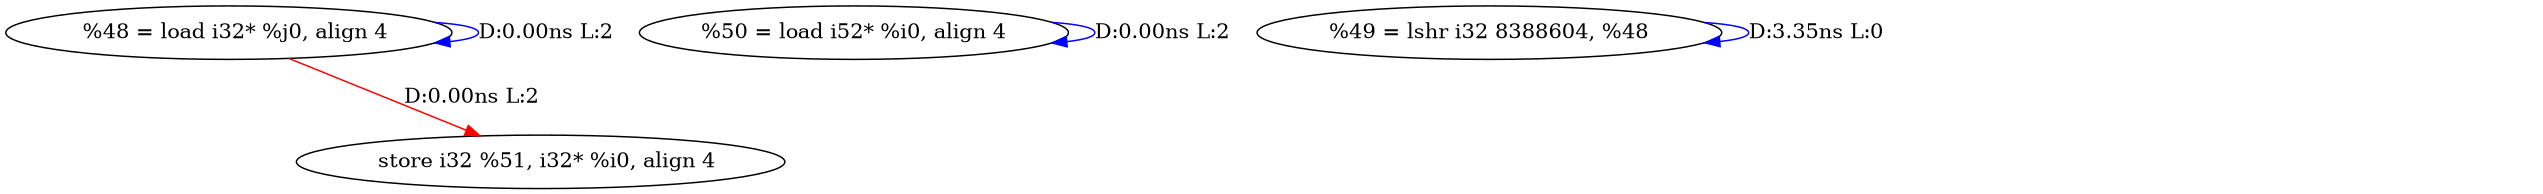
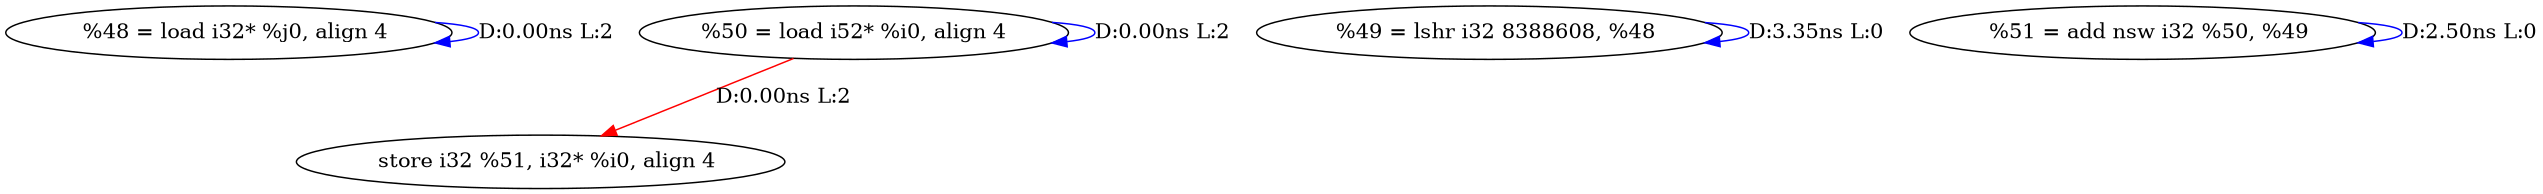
node "%49 = lshr i32 8388604, %48": label "%49 = lshr i32 8388604, %48" -> "%49 = lshr i32 8388608, %48"
node "%51 = add nsw i32 %50, %49": added
edge "%48 = load i32* %j0, align 4" -> "store i32 %51, i32* %i0, align 4": now "%50 = load i52* %i0, align 4" -> "store i32 %51, i32* %i0, align 4"
